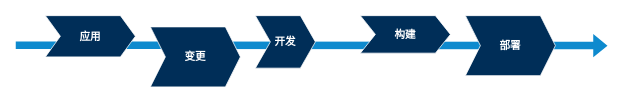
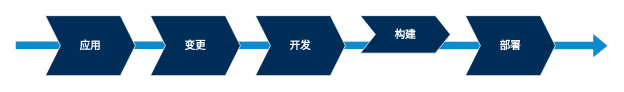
node "应用": size 90x41 -> 90x60
node "开发": size 60x53 -> 90x60
node "变更": moved (195, 57) -> (195, 45)
